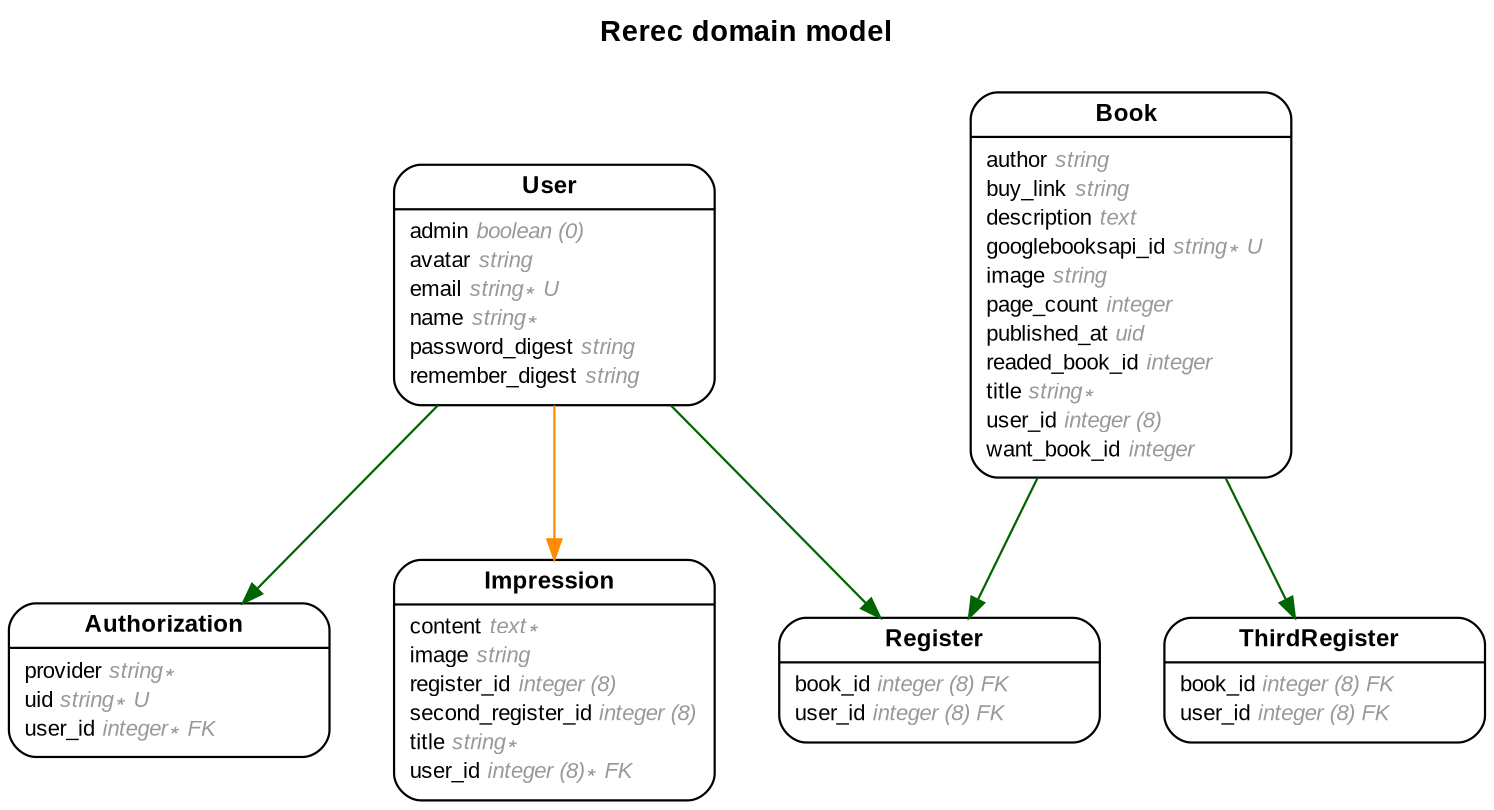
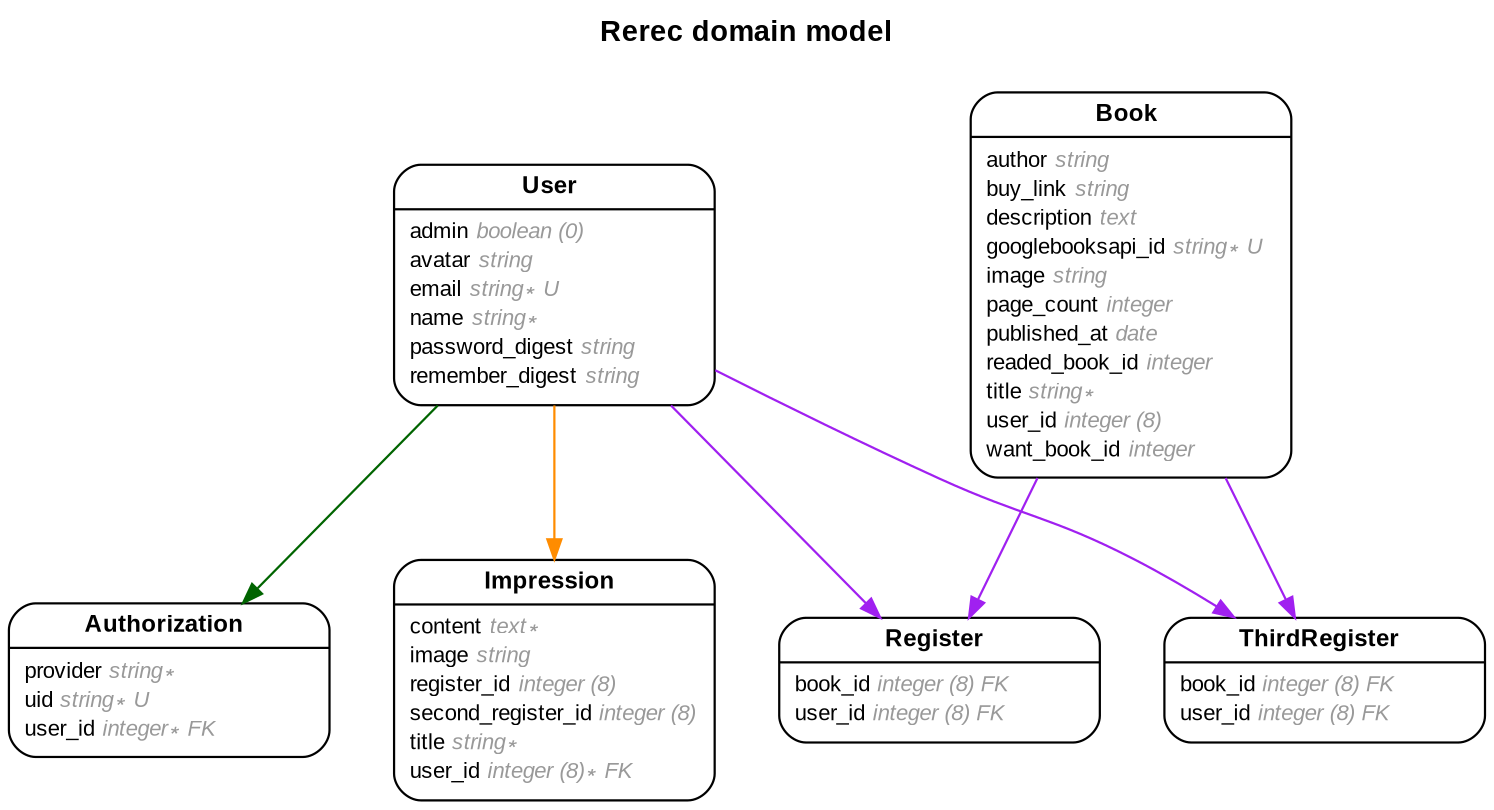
node "Book": text "uid" -> "date"
edge "User" -- "ThirdRegister": added
edge "User" -- "Register": color darkgreen -> purple
edge "Book" -- "Register": color darkgreen -> purple
edge "Book" -- "ThirdRegister": color darkgreen -> purple
